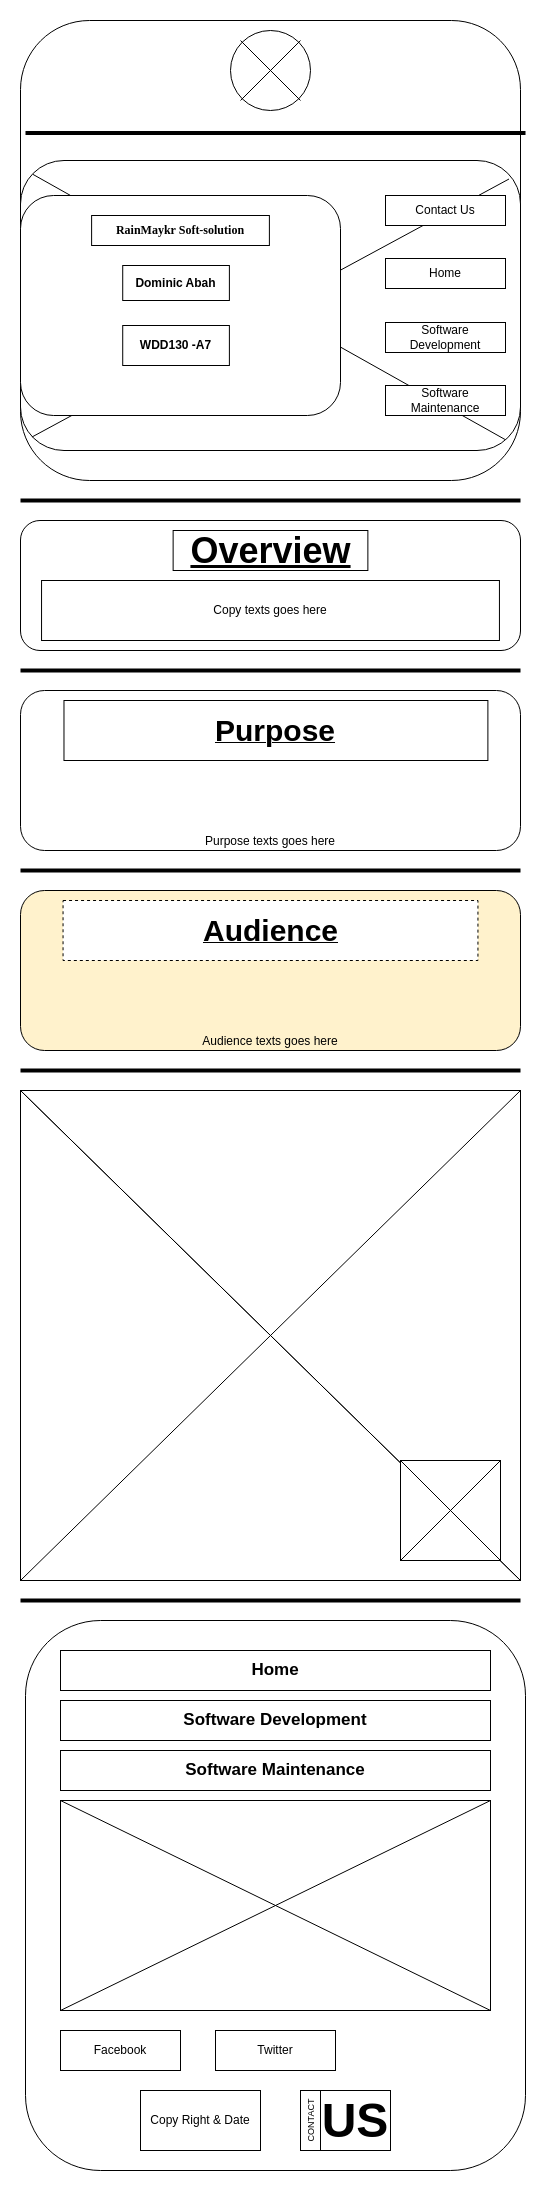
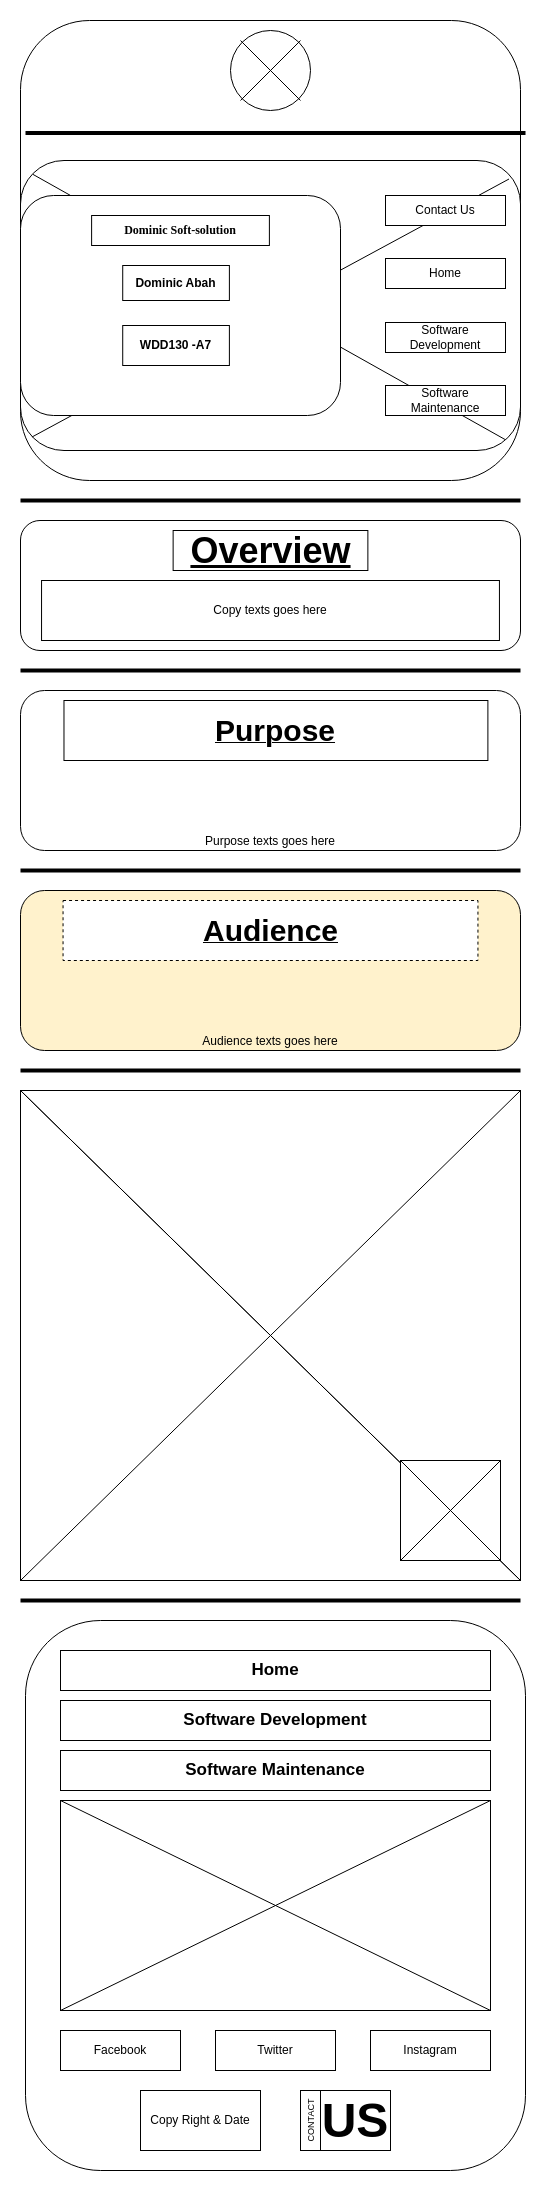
node "RainMaykr Soft-solution": label "RainMaykr Soft-solution" -> "Dominic Soft-solution"
node "Instagram": added
